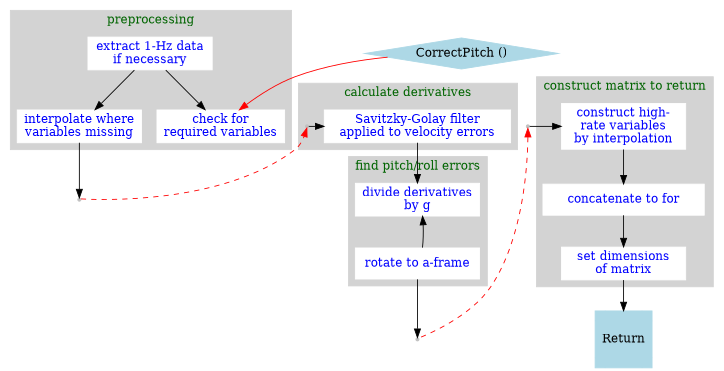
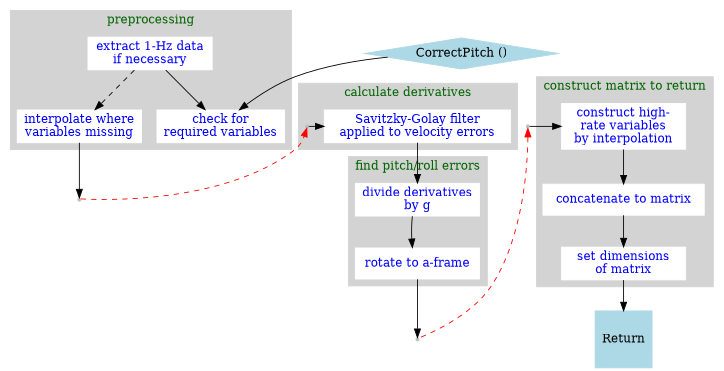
edge "CorrectPitch ()" -> "check for required variables": color red -> black
edge "extract 1-Hz data if necessary" -> "interpolate where variables missing": style solid -> dashed
node "concatenate to for": label "concatenate to for" -> "concatenate to matrix"
edge "rotate to a-frame" -> "divide derivatives by g": reversed
